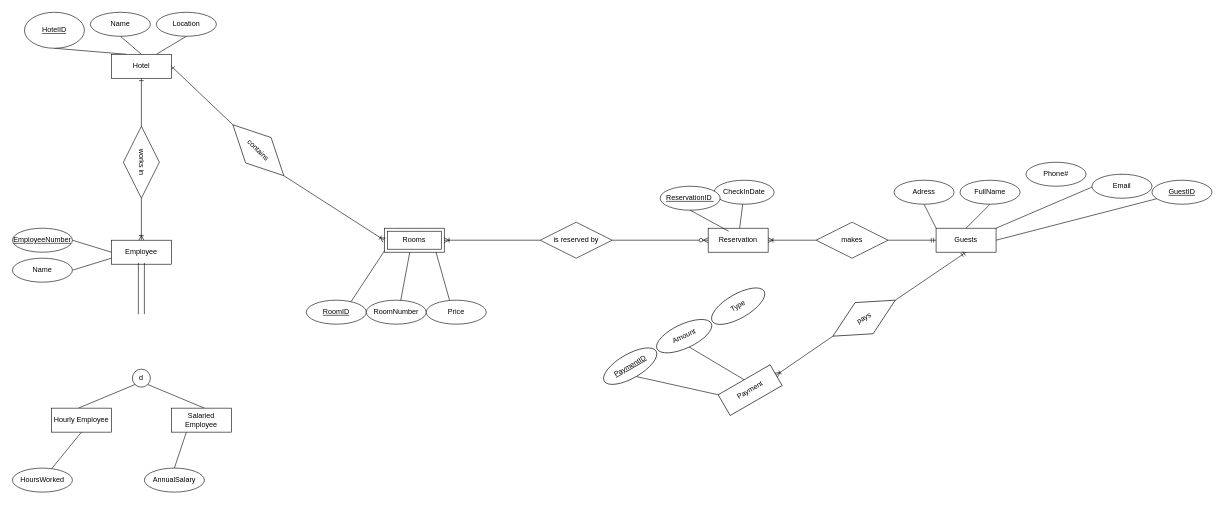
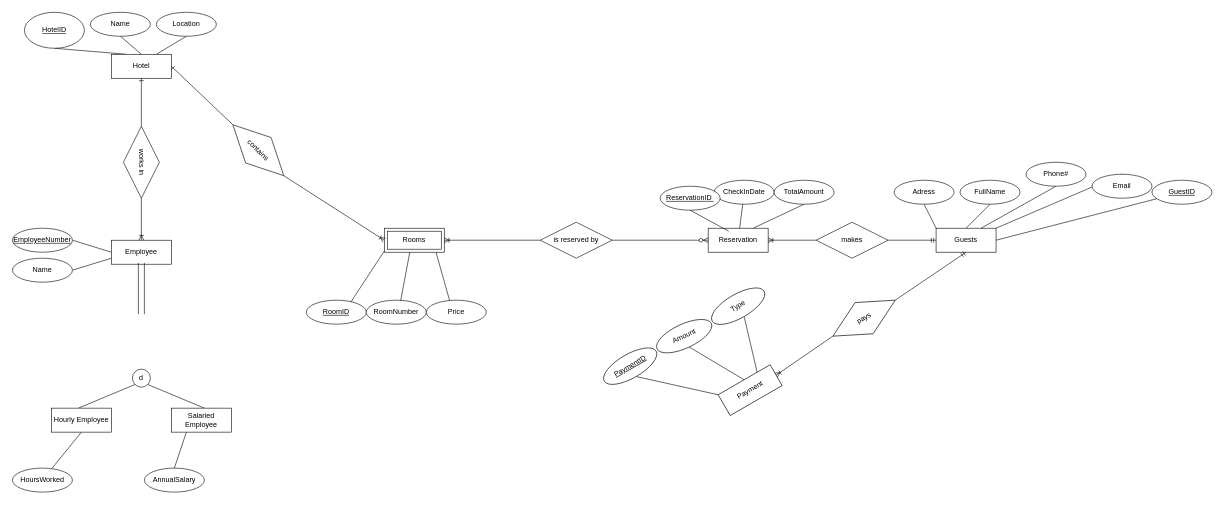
node "TotalAmount": added
edge "Phone#" -- "Guests": added
edge "TotalAmount" -- "Reservation": added
edge "Type" -- "Payment": added
